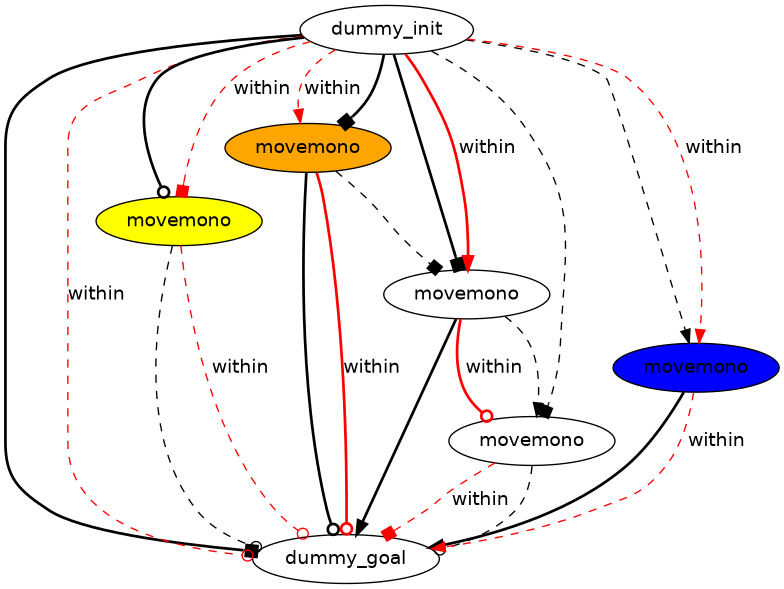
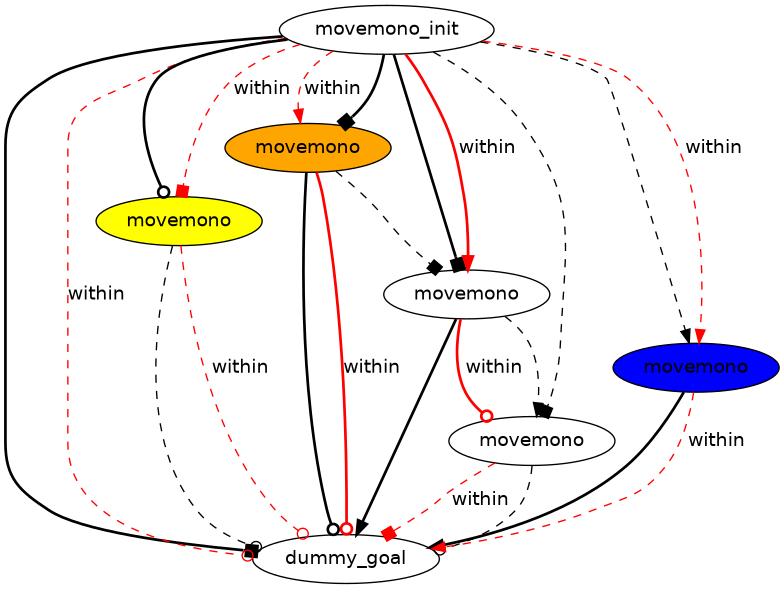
node "dummy_init": label "dummy_init" -> "movemono_init"
